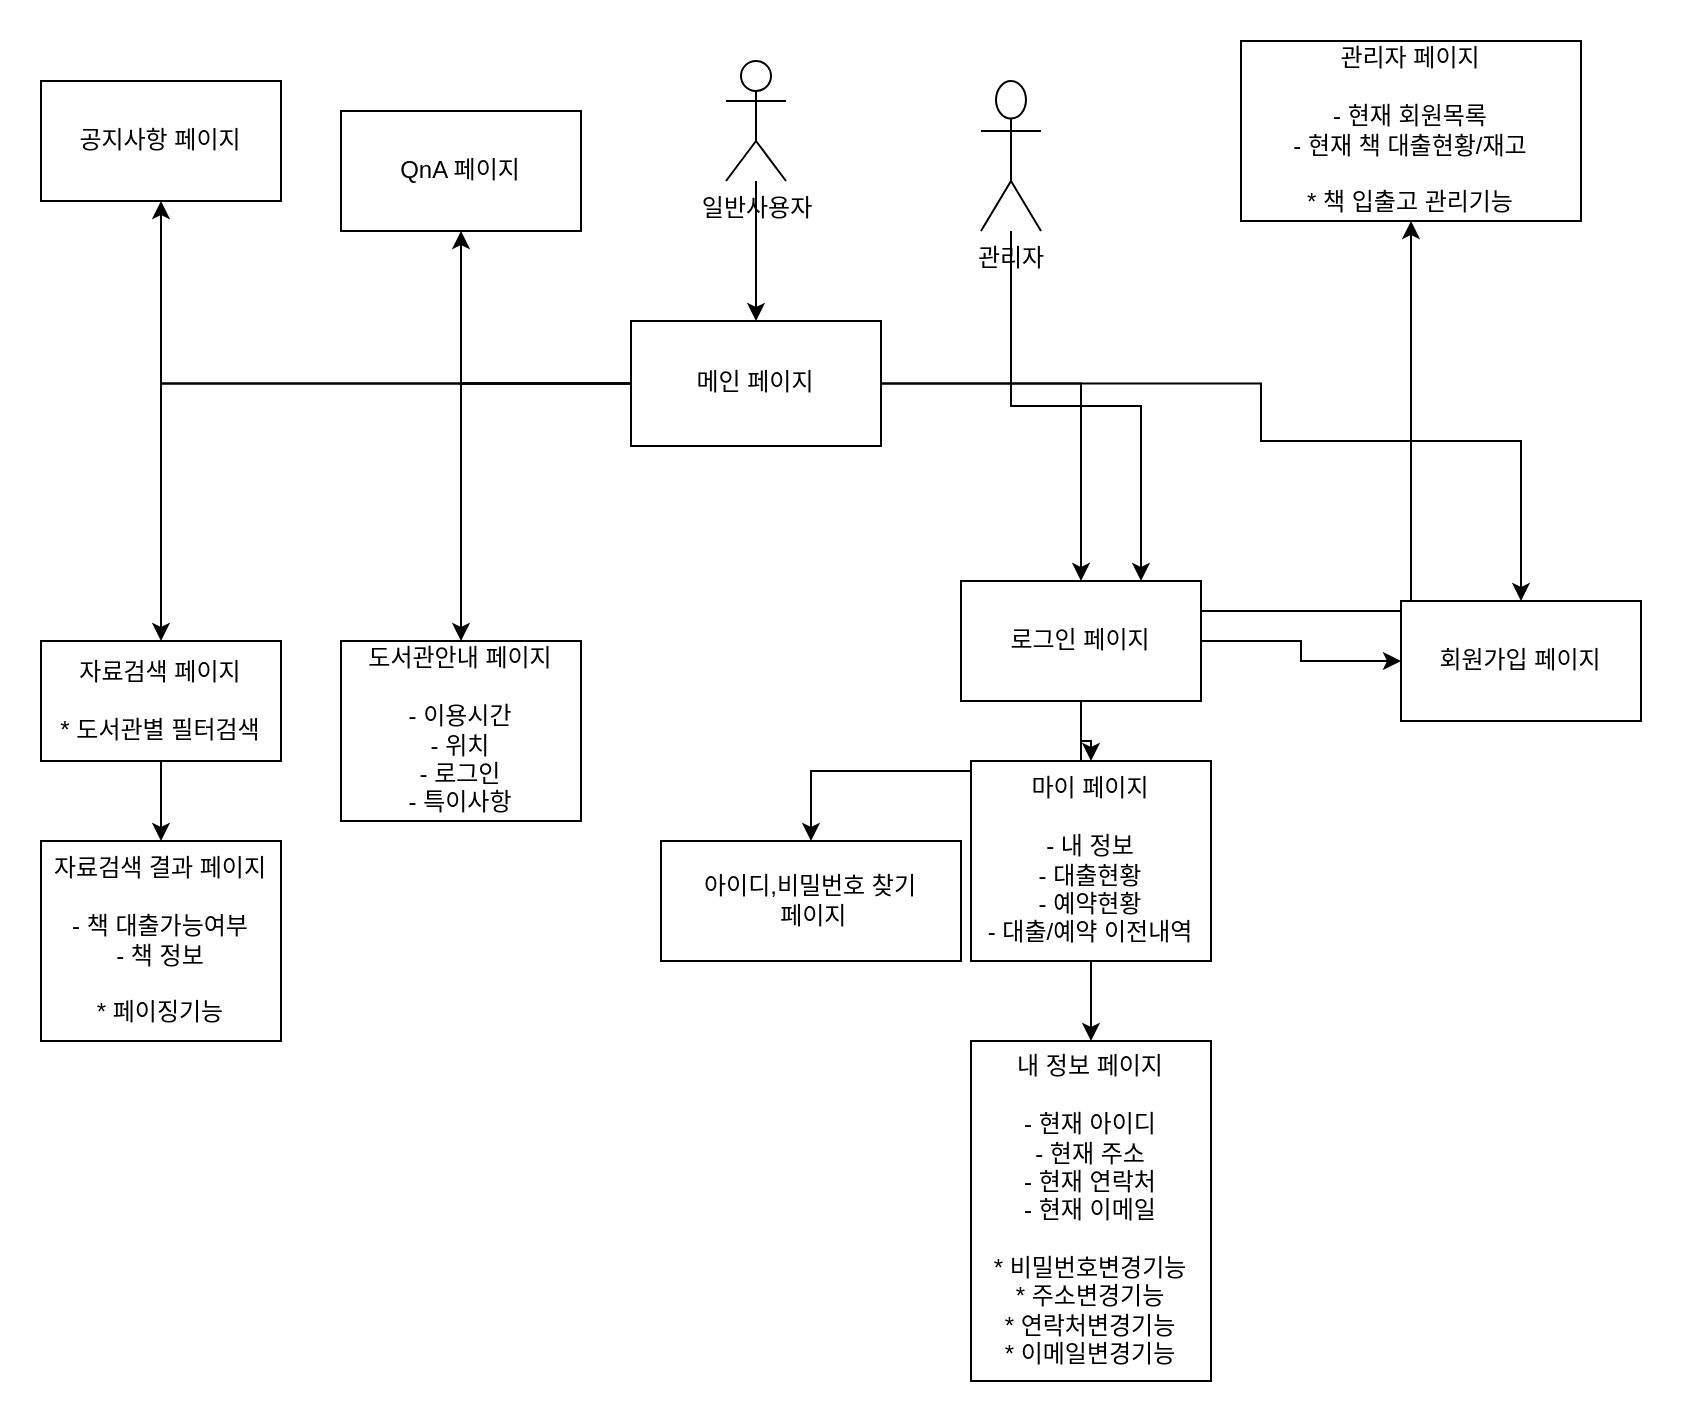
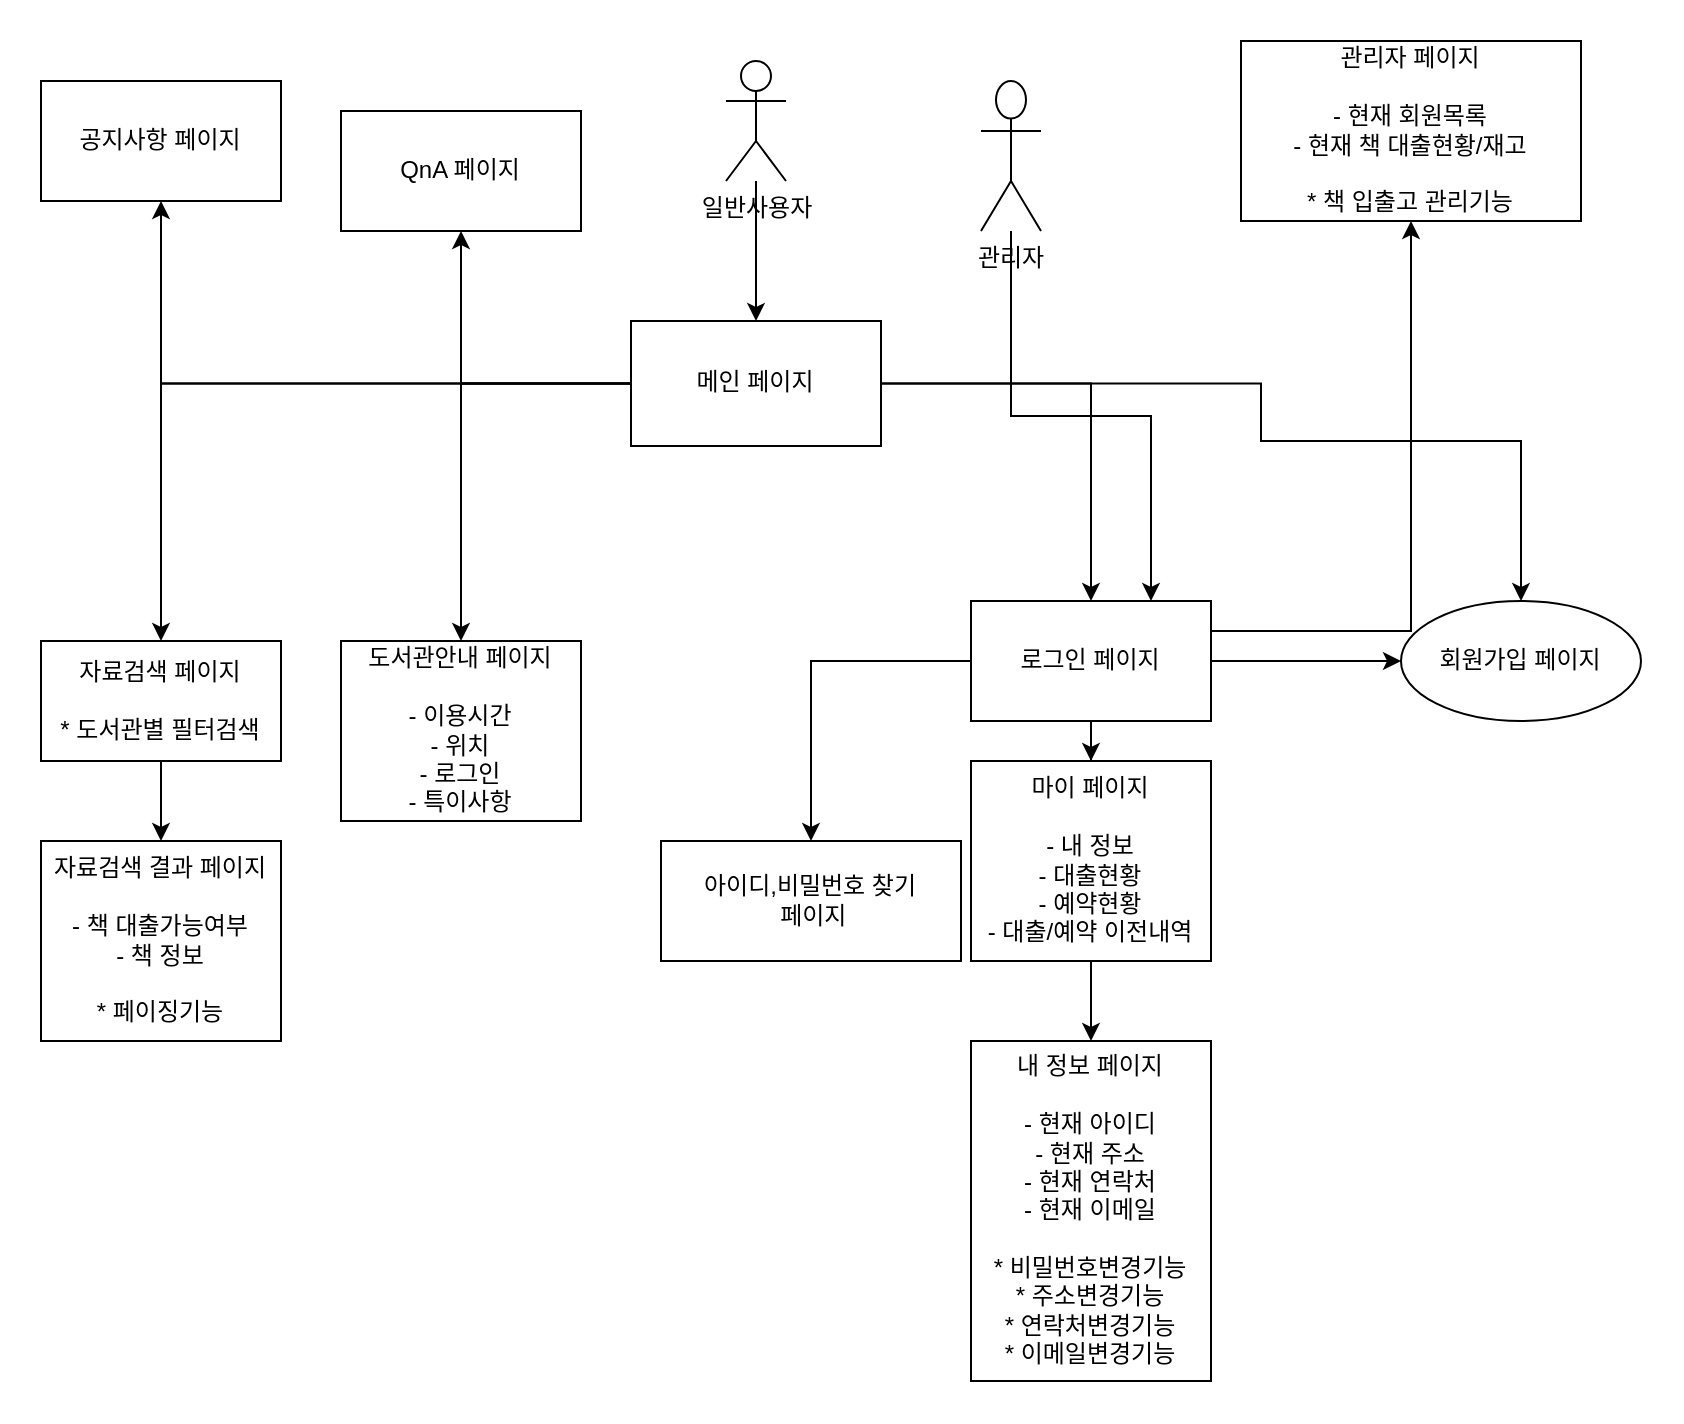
node "로그인 페이지": moved (1081, 641) -> (1091, 661)
node "회원가입 페이지": shape rectangle -> ellipse
